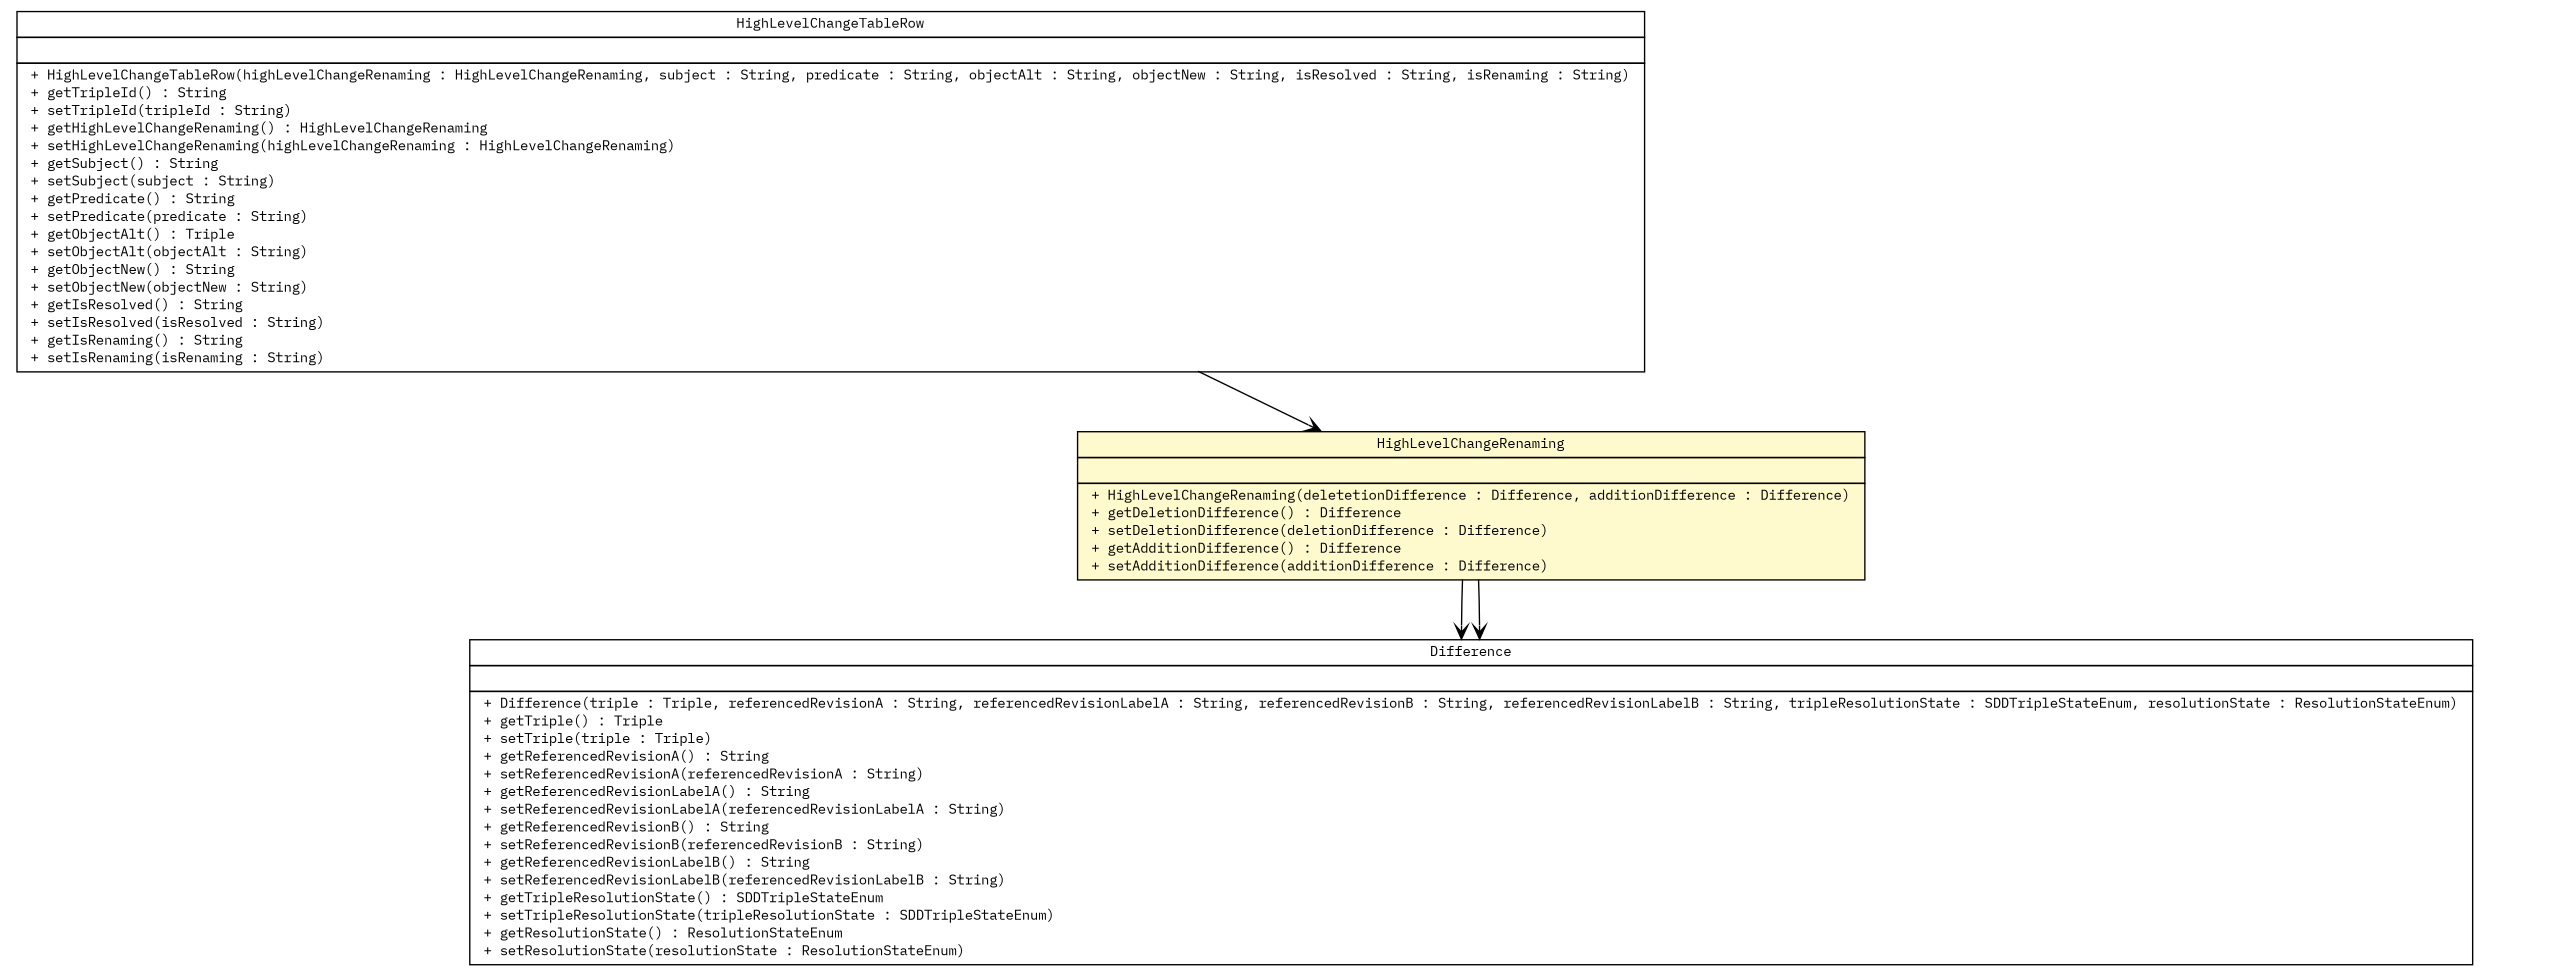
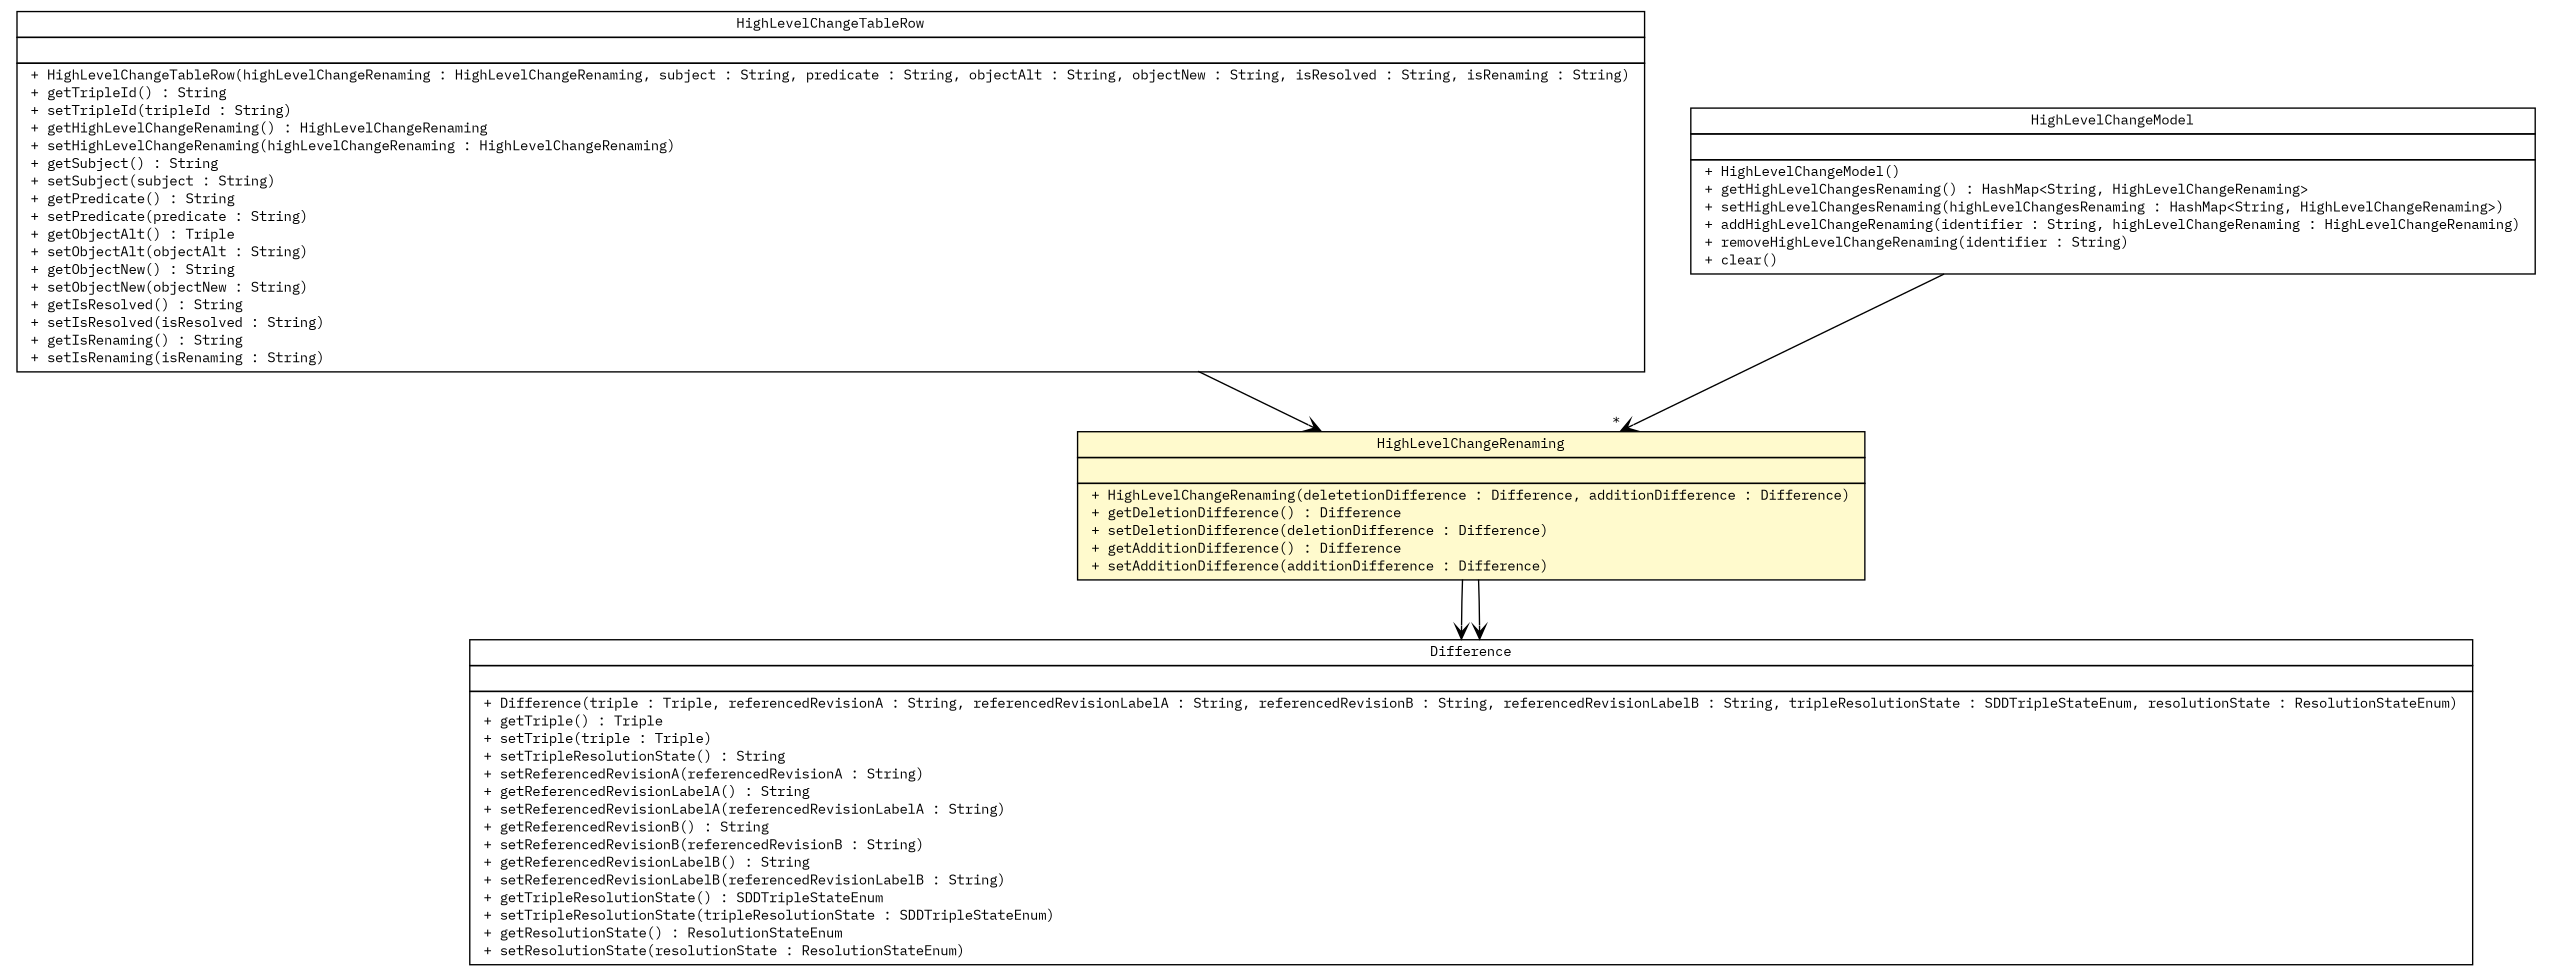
node "HighLevelChangeModel": added
node "Difference": text "+ getReferencedRevisionA() : String" -> "+ setTripleResolutionState() : String"
